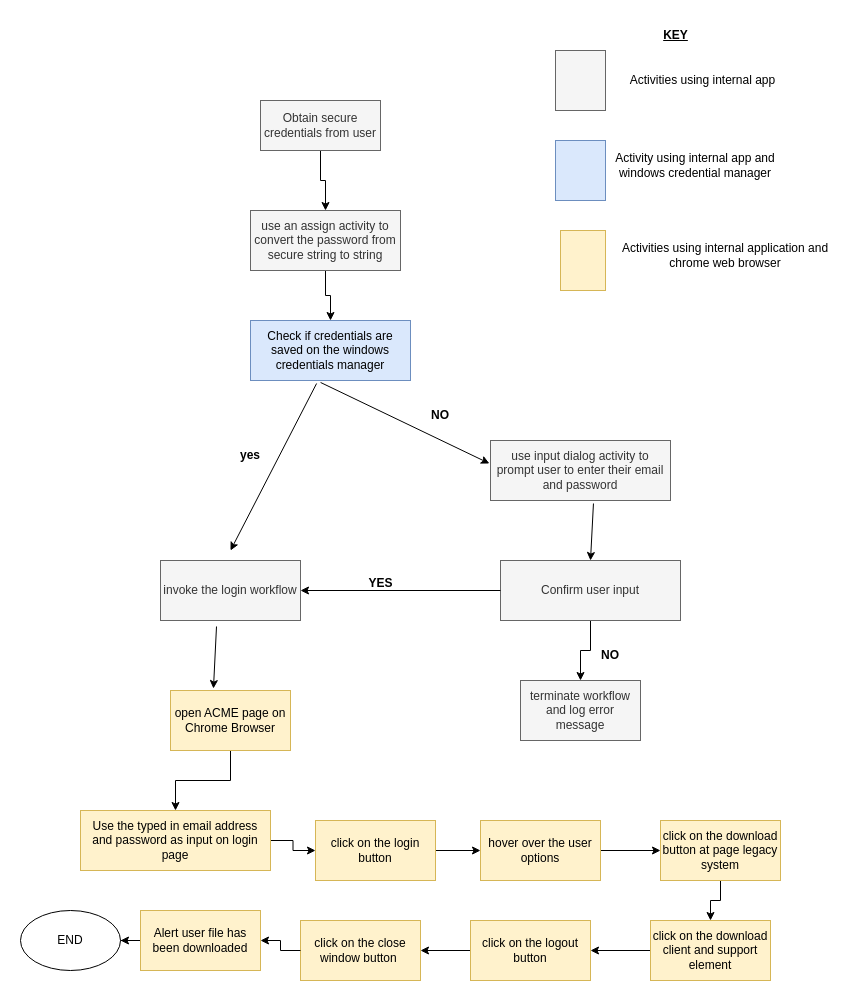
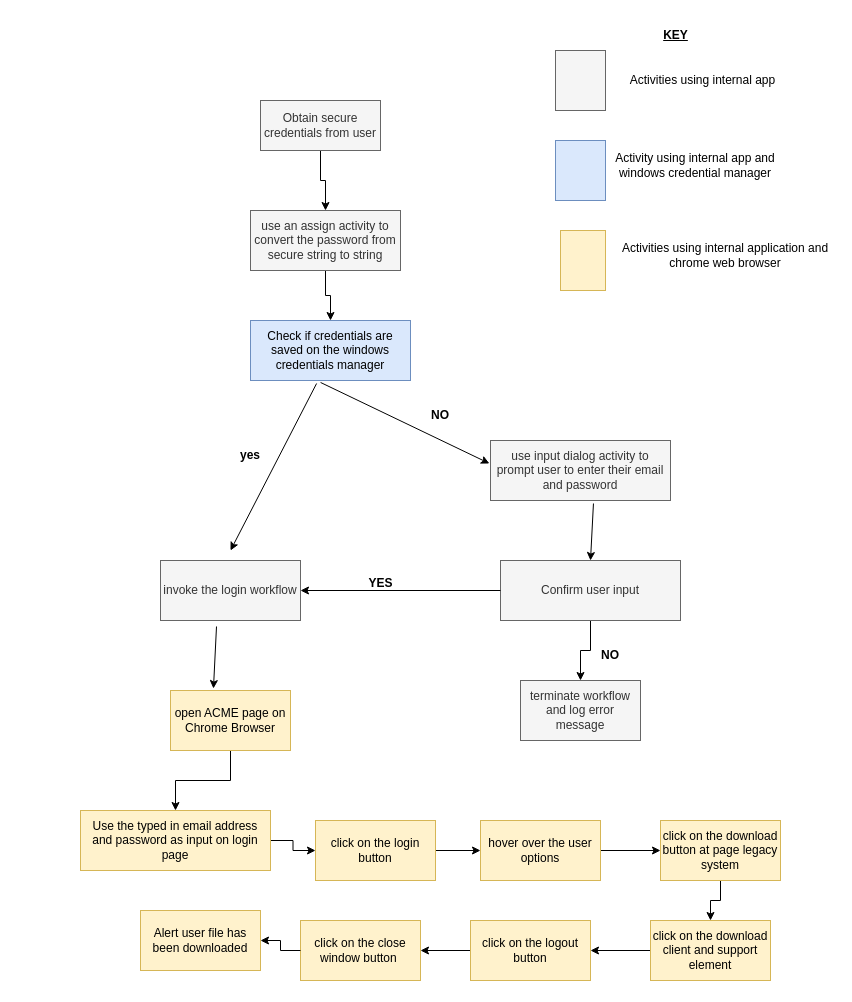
node "END": removed
edge "Alert user file has been downloaded" -> "END": removed
